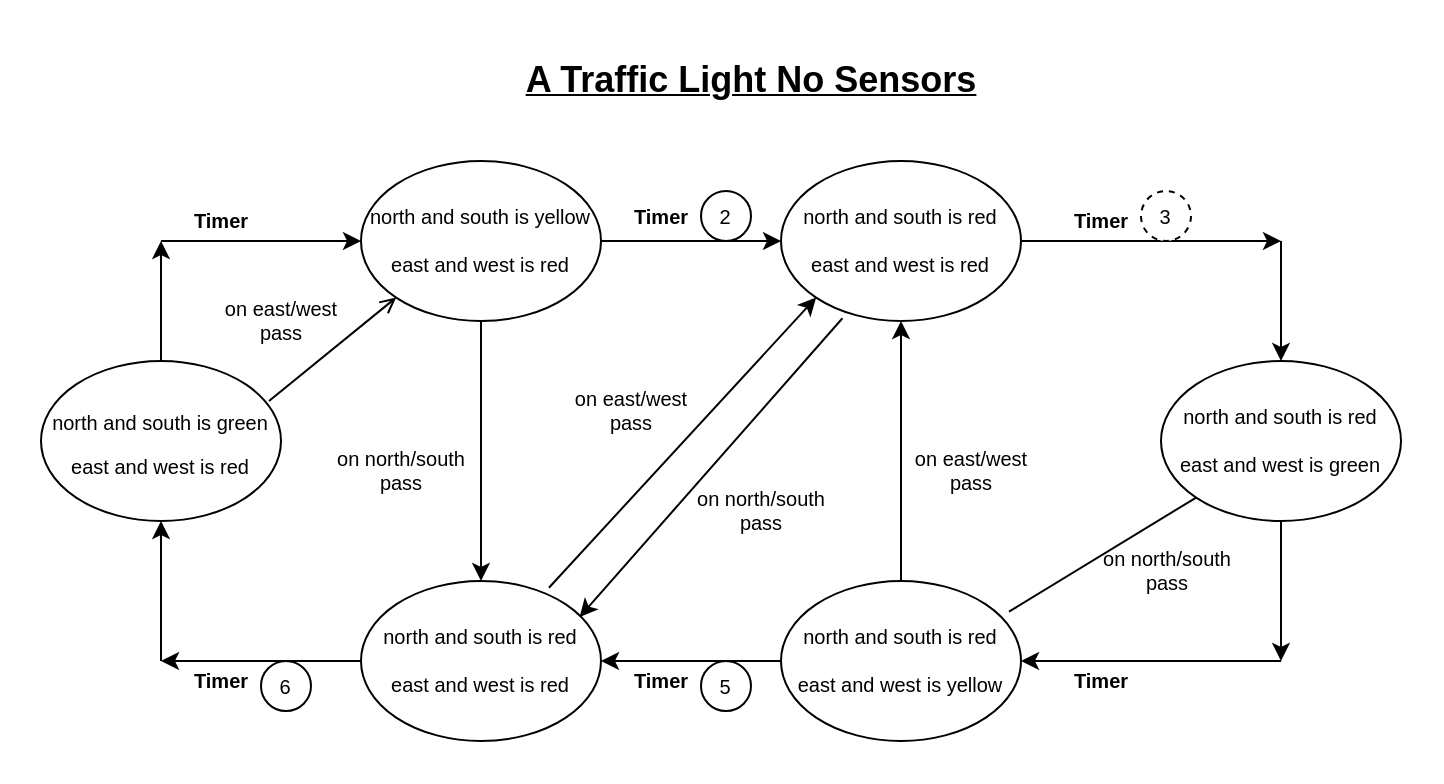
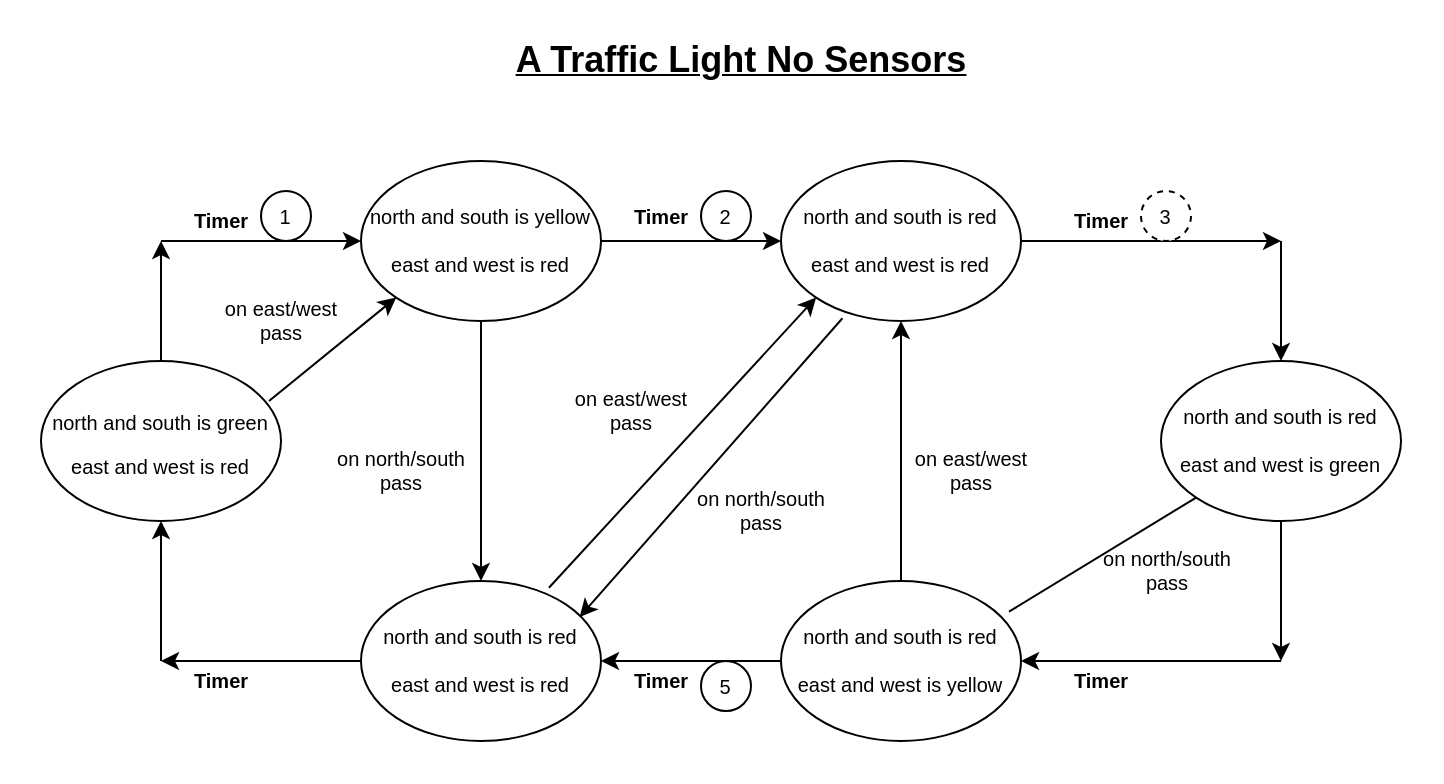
node "A Traffic Light No Sensors": moved (751, 81) -> (741, 61)
node "1": added
edge "north and south is green east and west is red" -> "north and south is yellow east and west is red": arrowhead open -> classic
node "6": removed
